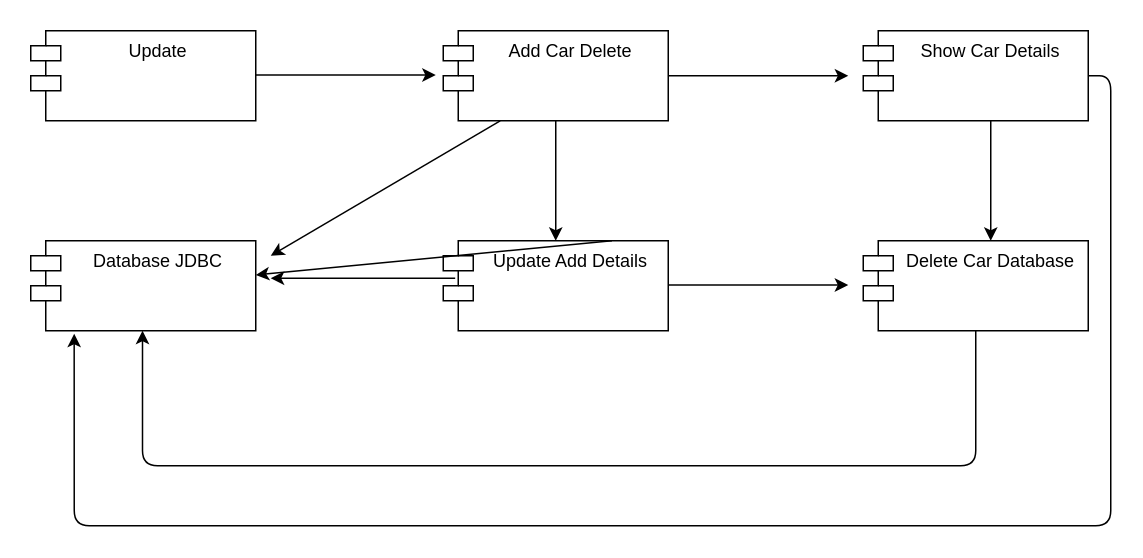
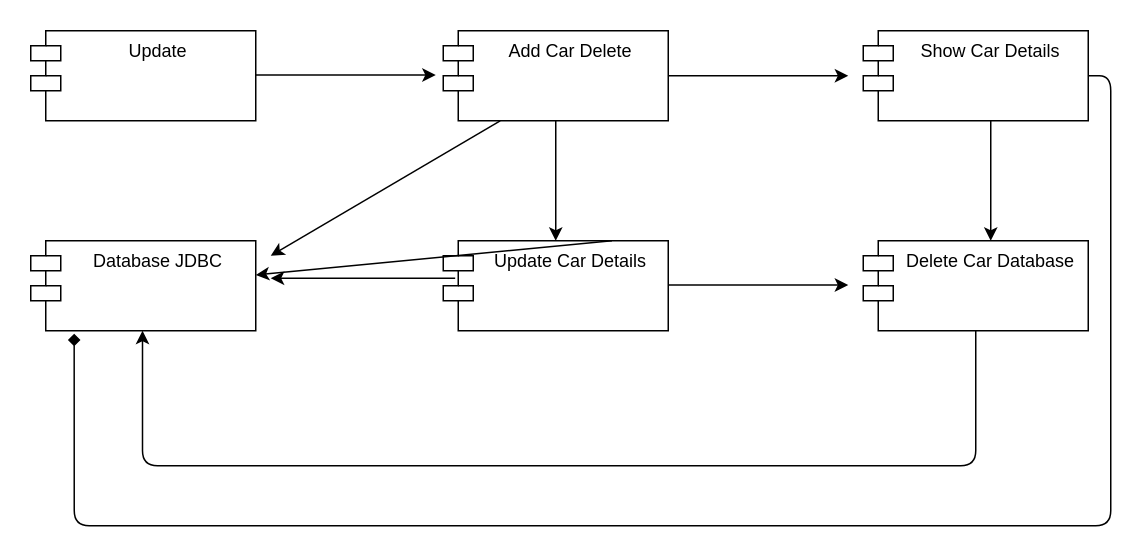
node "Update Add Details": label "Update Add Details" -> "Update Car Details"
edge "Show Car Details" -> "Database JDBC": arrowhead classic -> diamond
